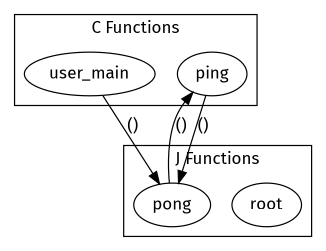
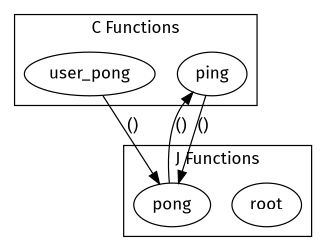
node "user_main": label "user_main" -> "user_pong"
